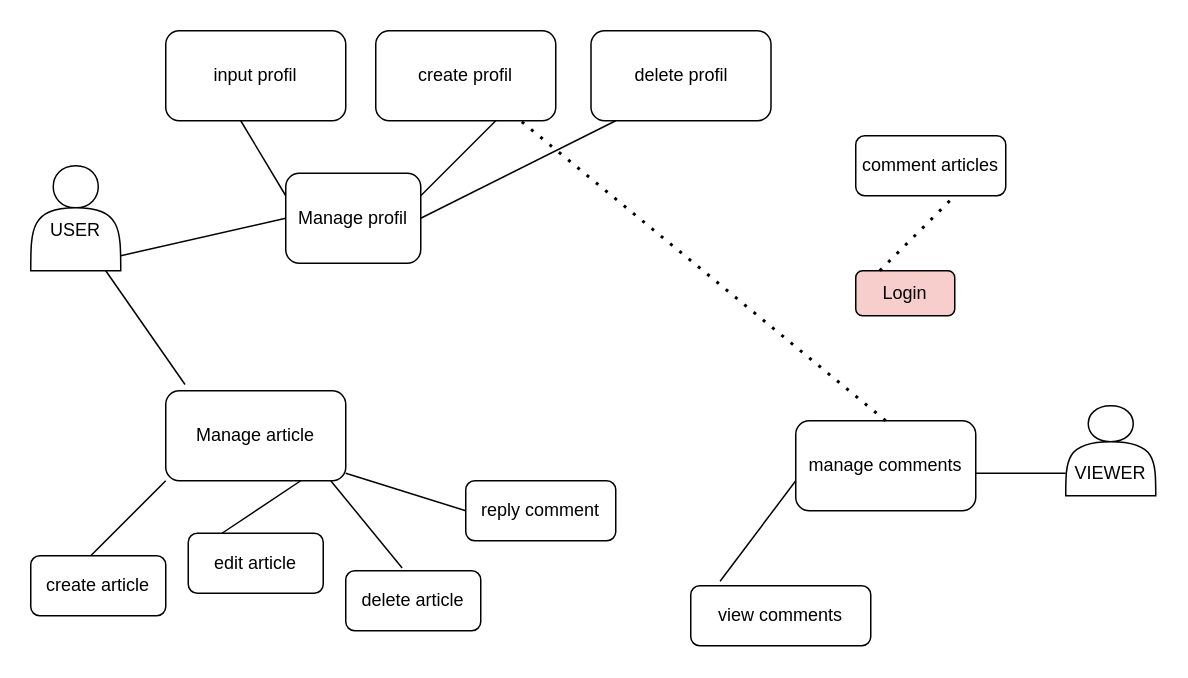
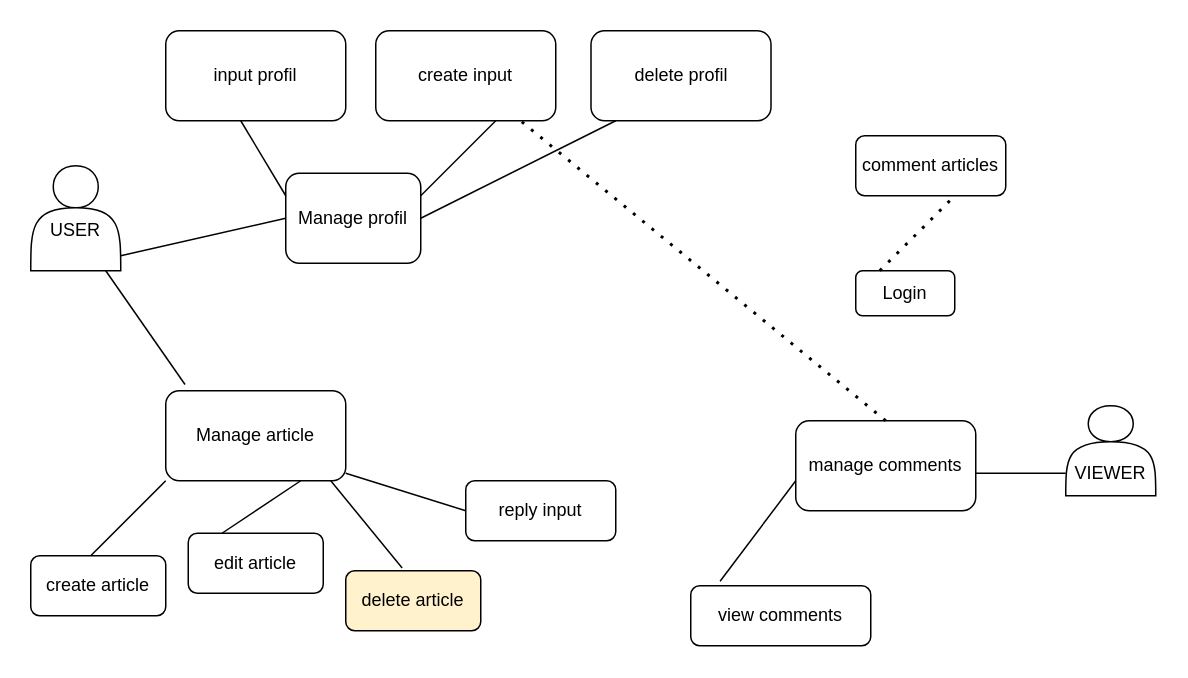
node "create profil": label "create profil" -> "create input"
node "Login": fillcolor #f8cecc -> #ffffff
node "reply comment": label "reply comment" -> "reply input"
node "delete article": fillcolor #ffffff -> #fff2cc
